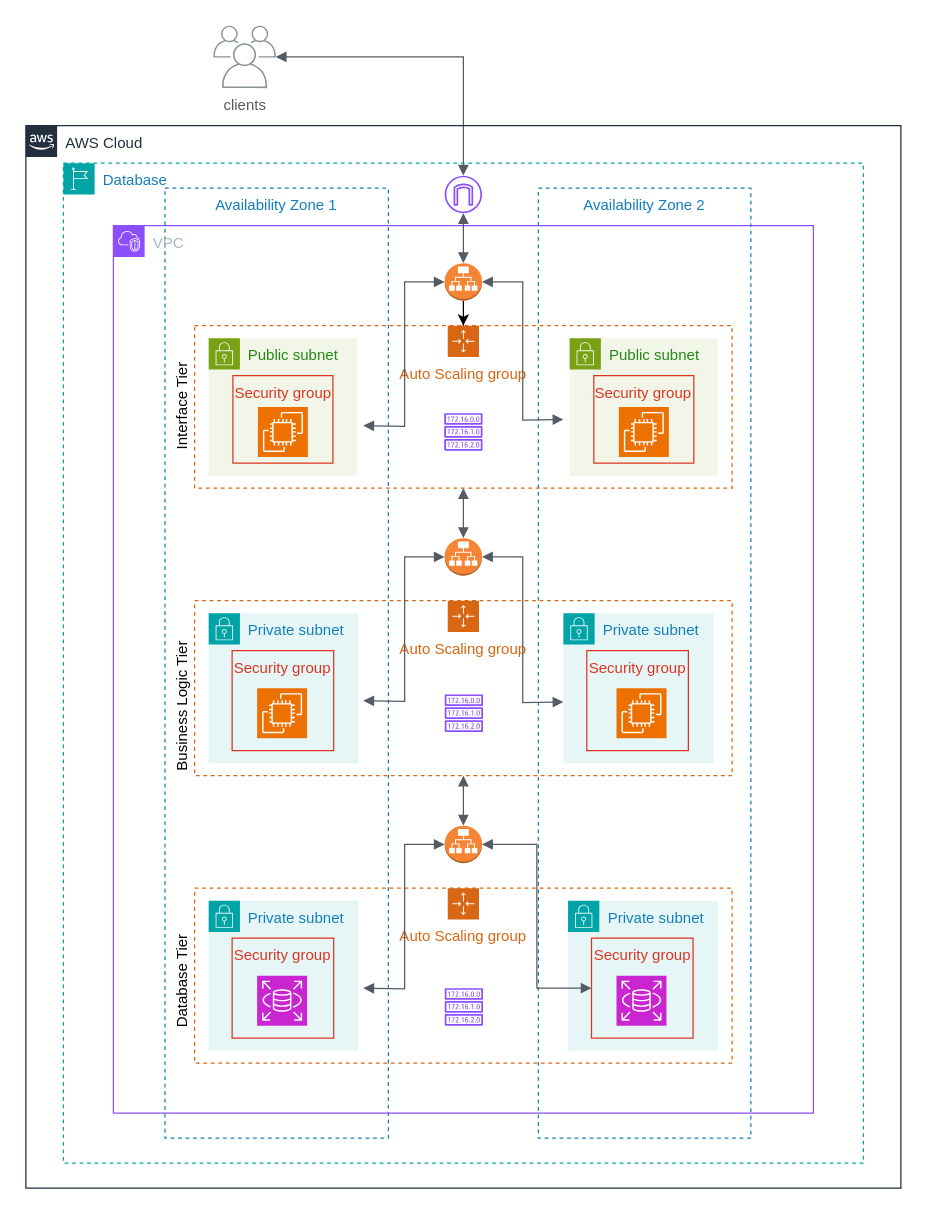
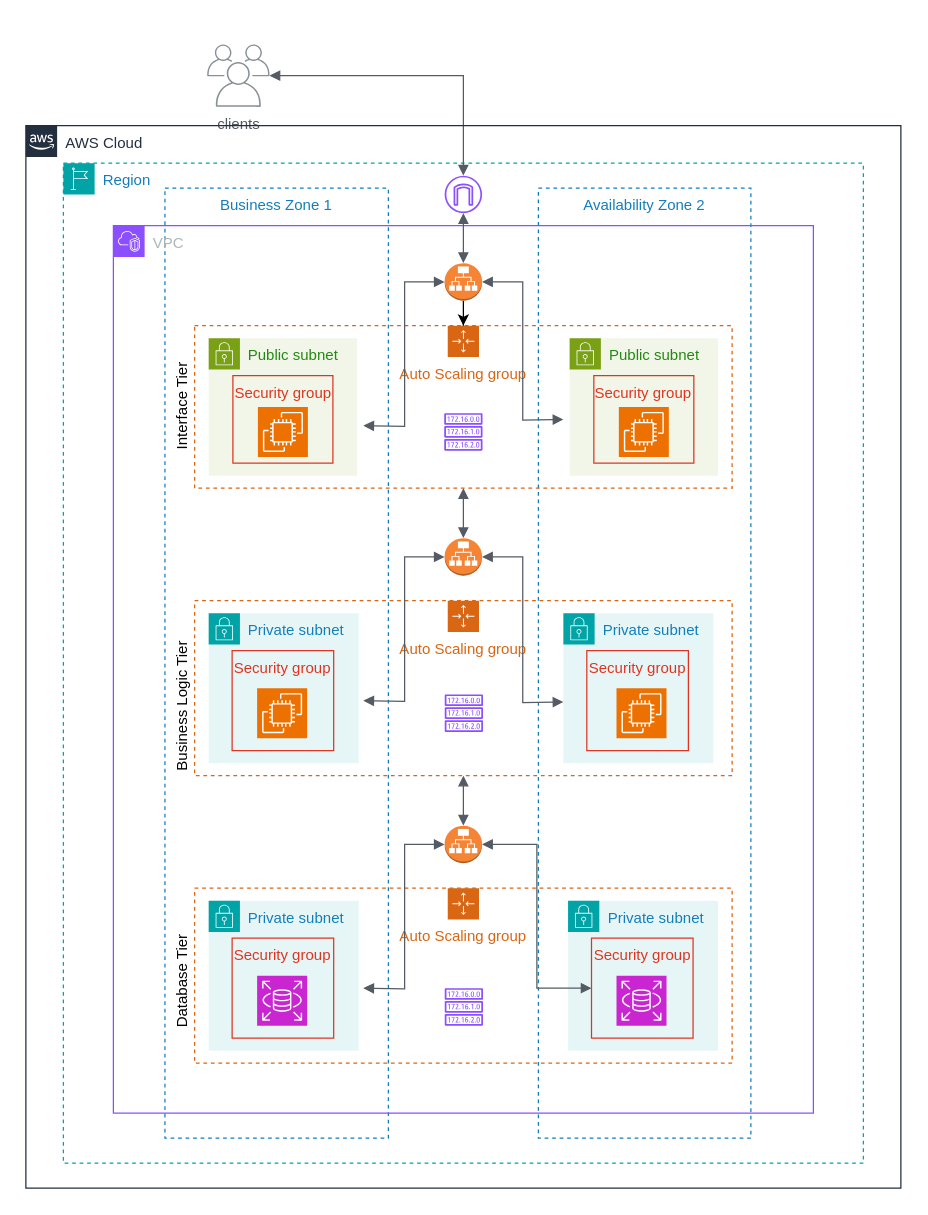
node "clients": moved (244, 57) -> (238, 76)
node "Database": label "Database" -> "Region"
node "Availability Zone 1": label "Availability Zone 1" -> "Business Zone 1"
